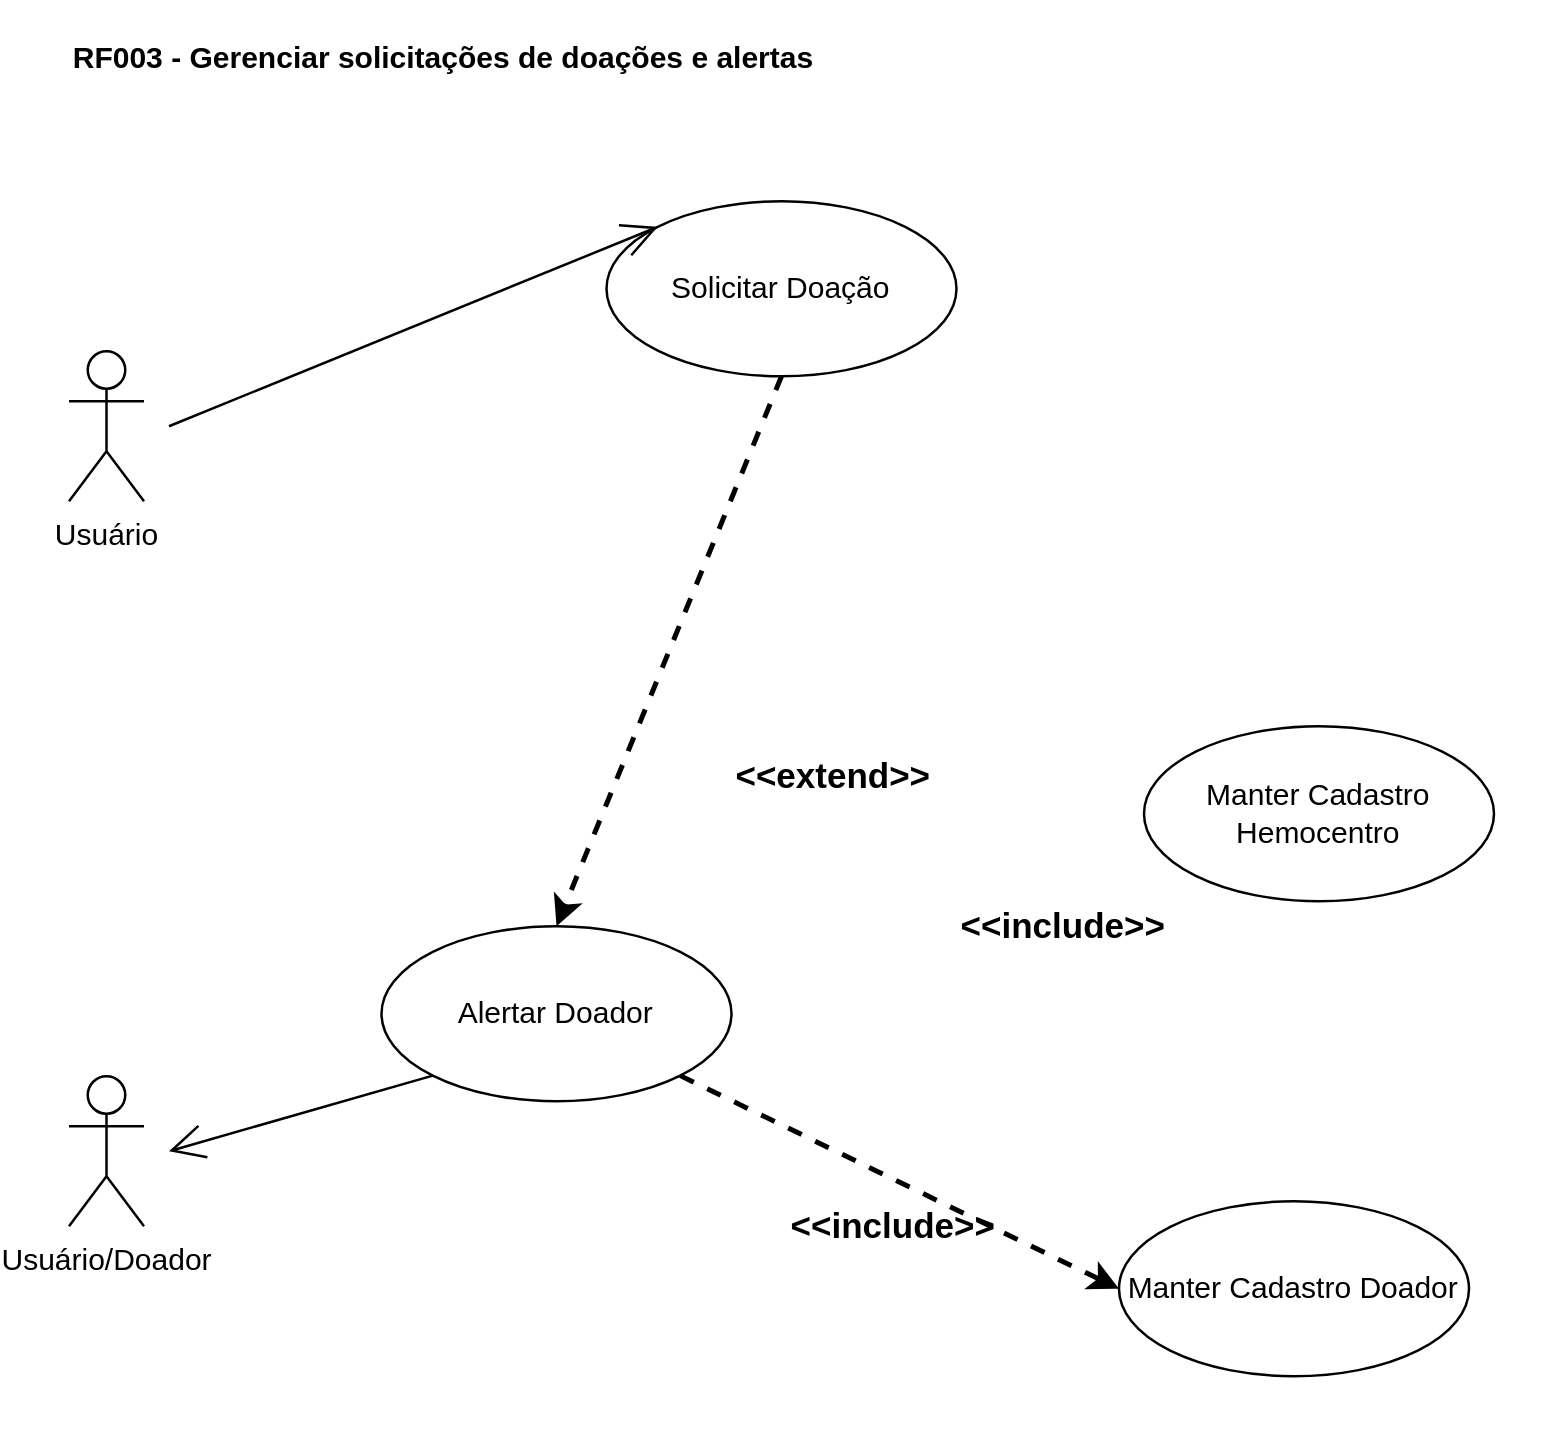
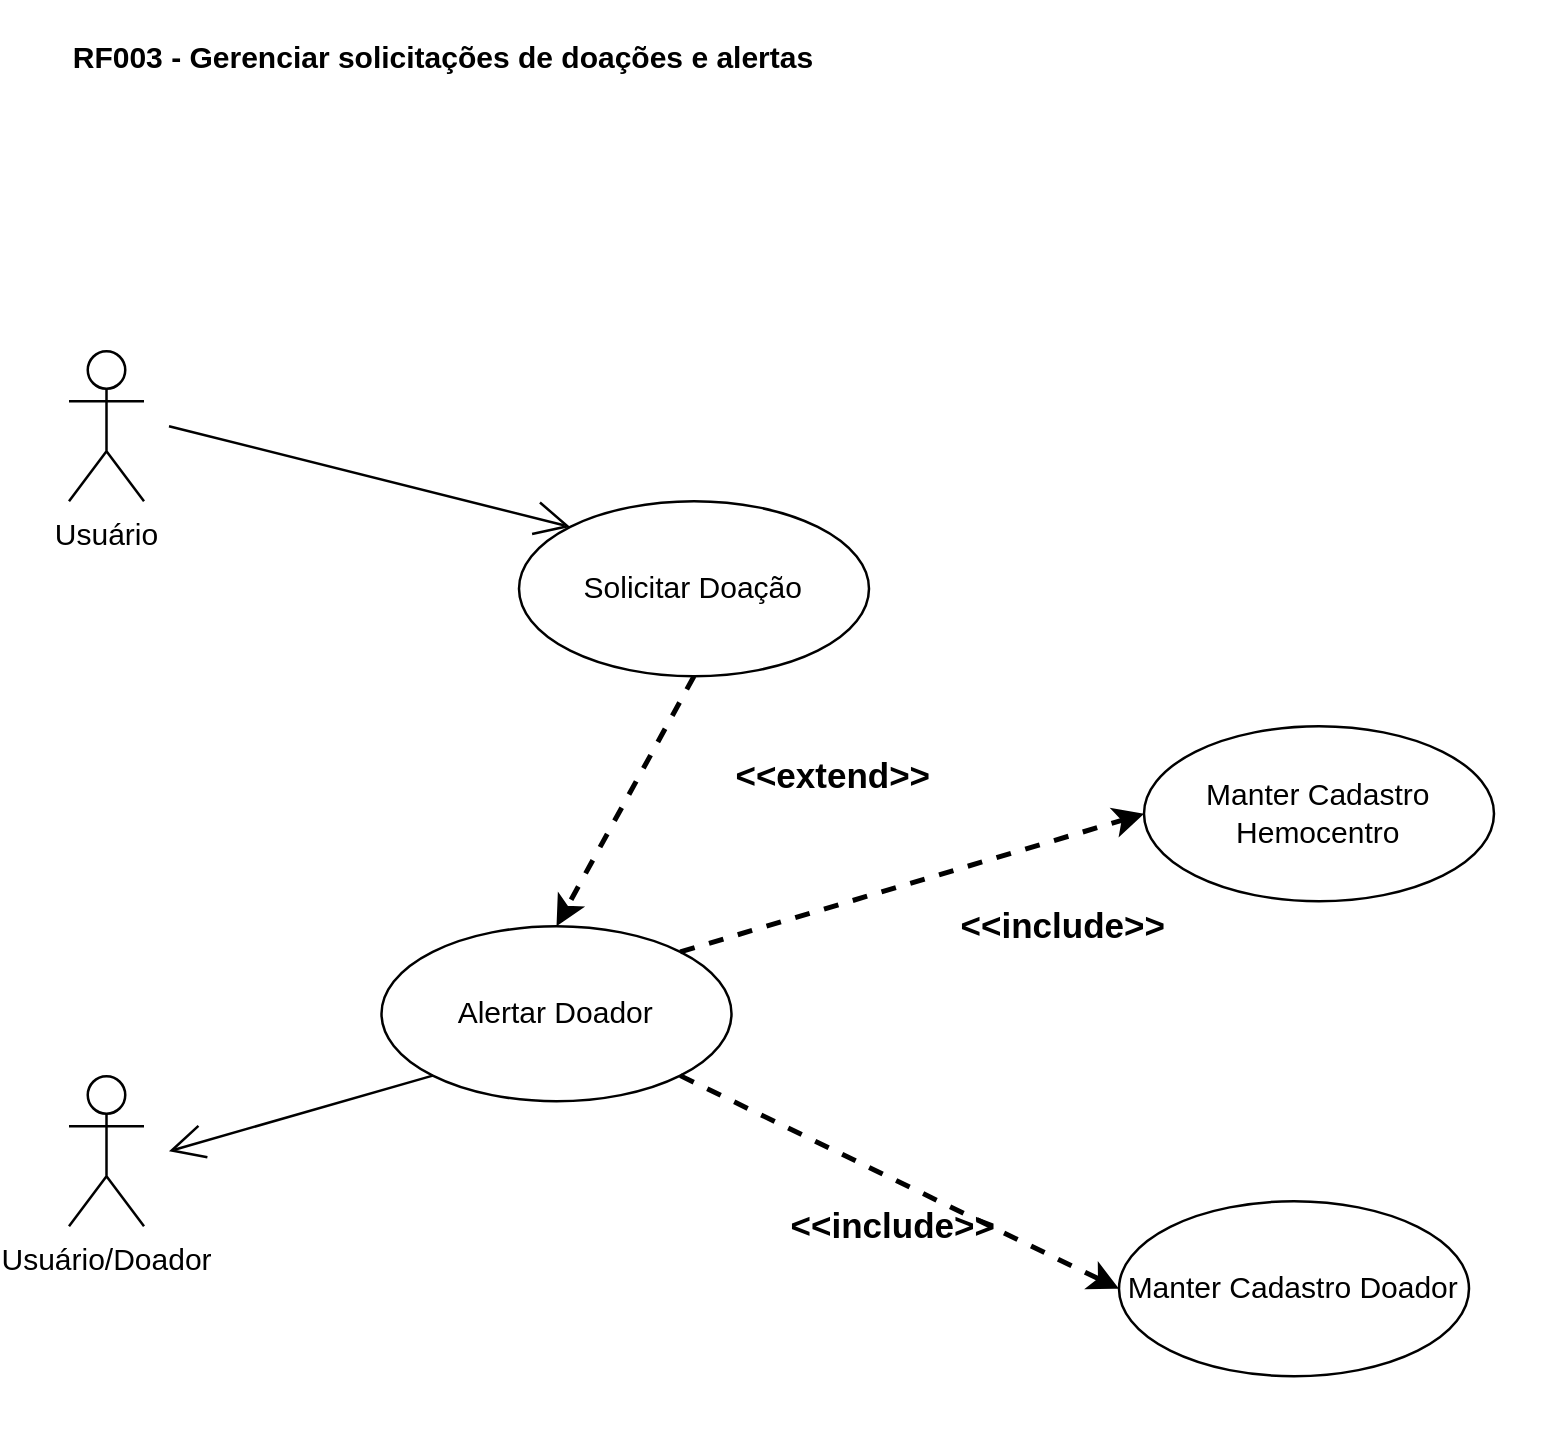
node "Solicitar Doação": moved (781, 289) -> (694, 589)
edge "Alertar Doador" -> "Manter Cadastro Hemocentro": added
